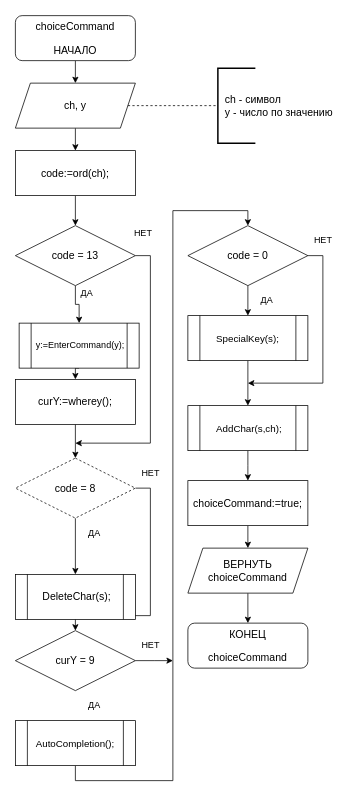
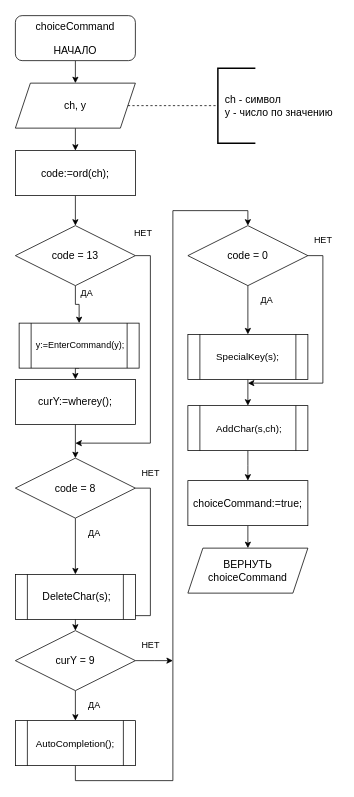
node "SpecialKey(s);": moved (248, 338) -> (248, 357)
node "code = 8": style dashed -> solid
edge "ВЕРНУТЬ choiceCommand" -> "КОНЕЦ choiceCommand": removed
node "КОНЕЦ choiceCommand": removed
edge "curY = 9" -> "AutoCompletion();": added
